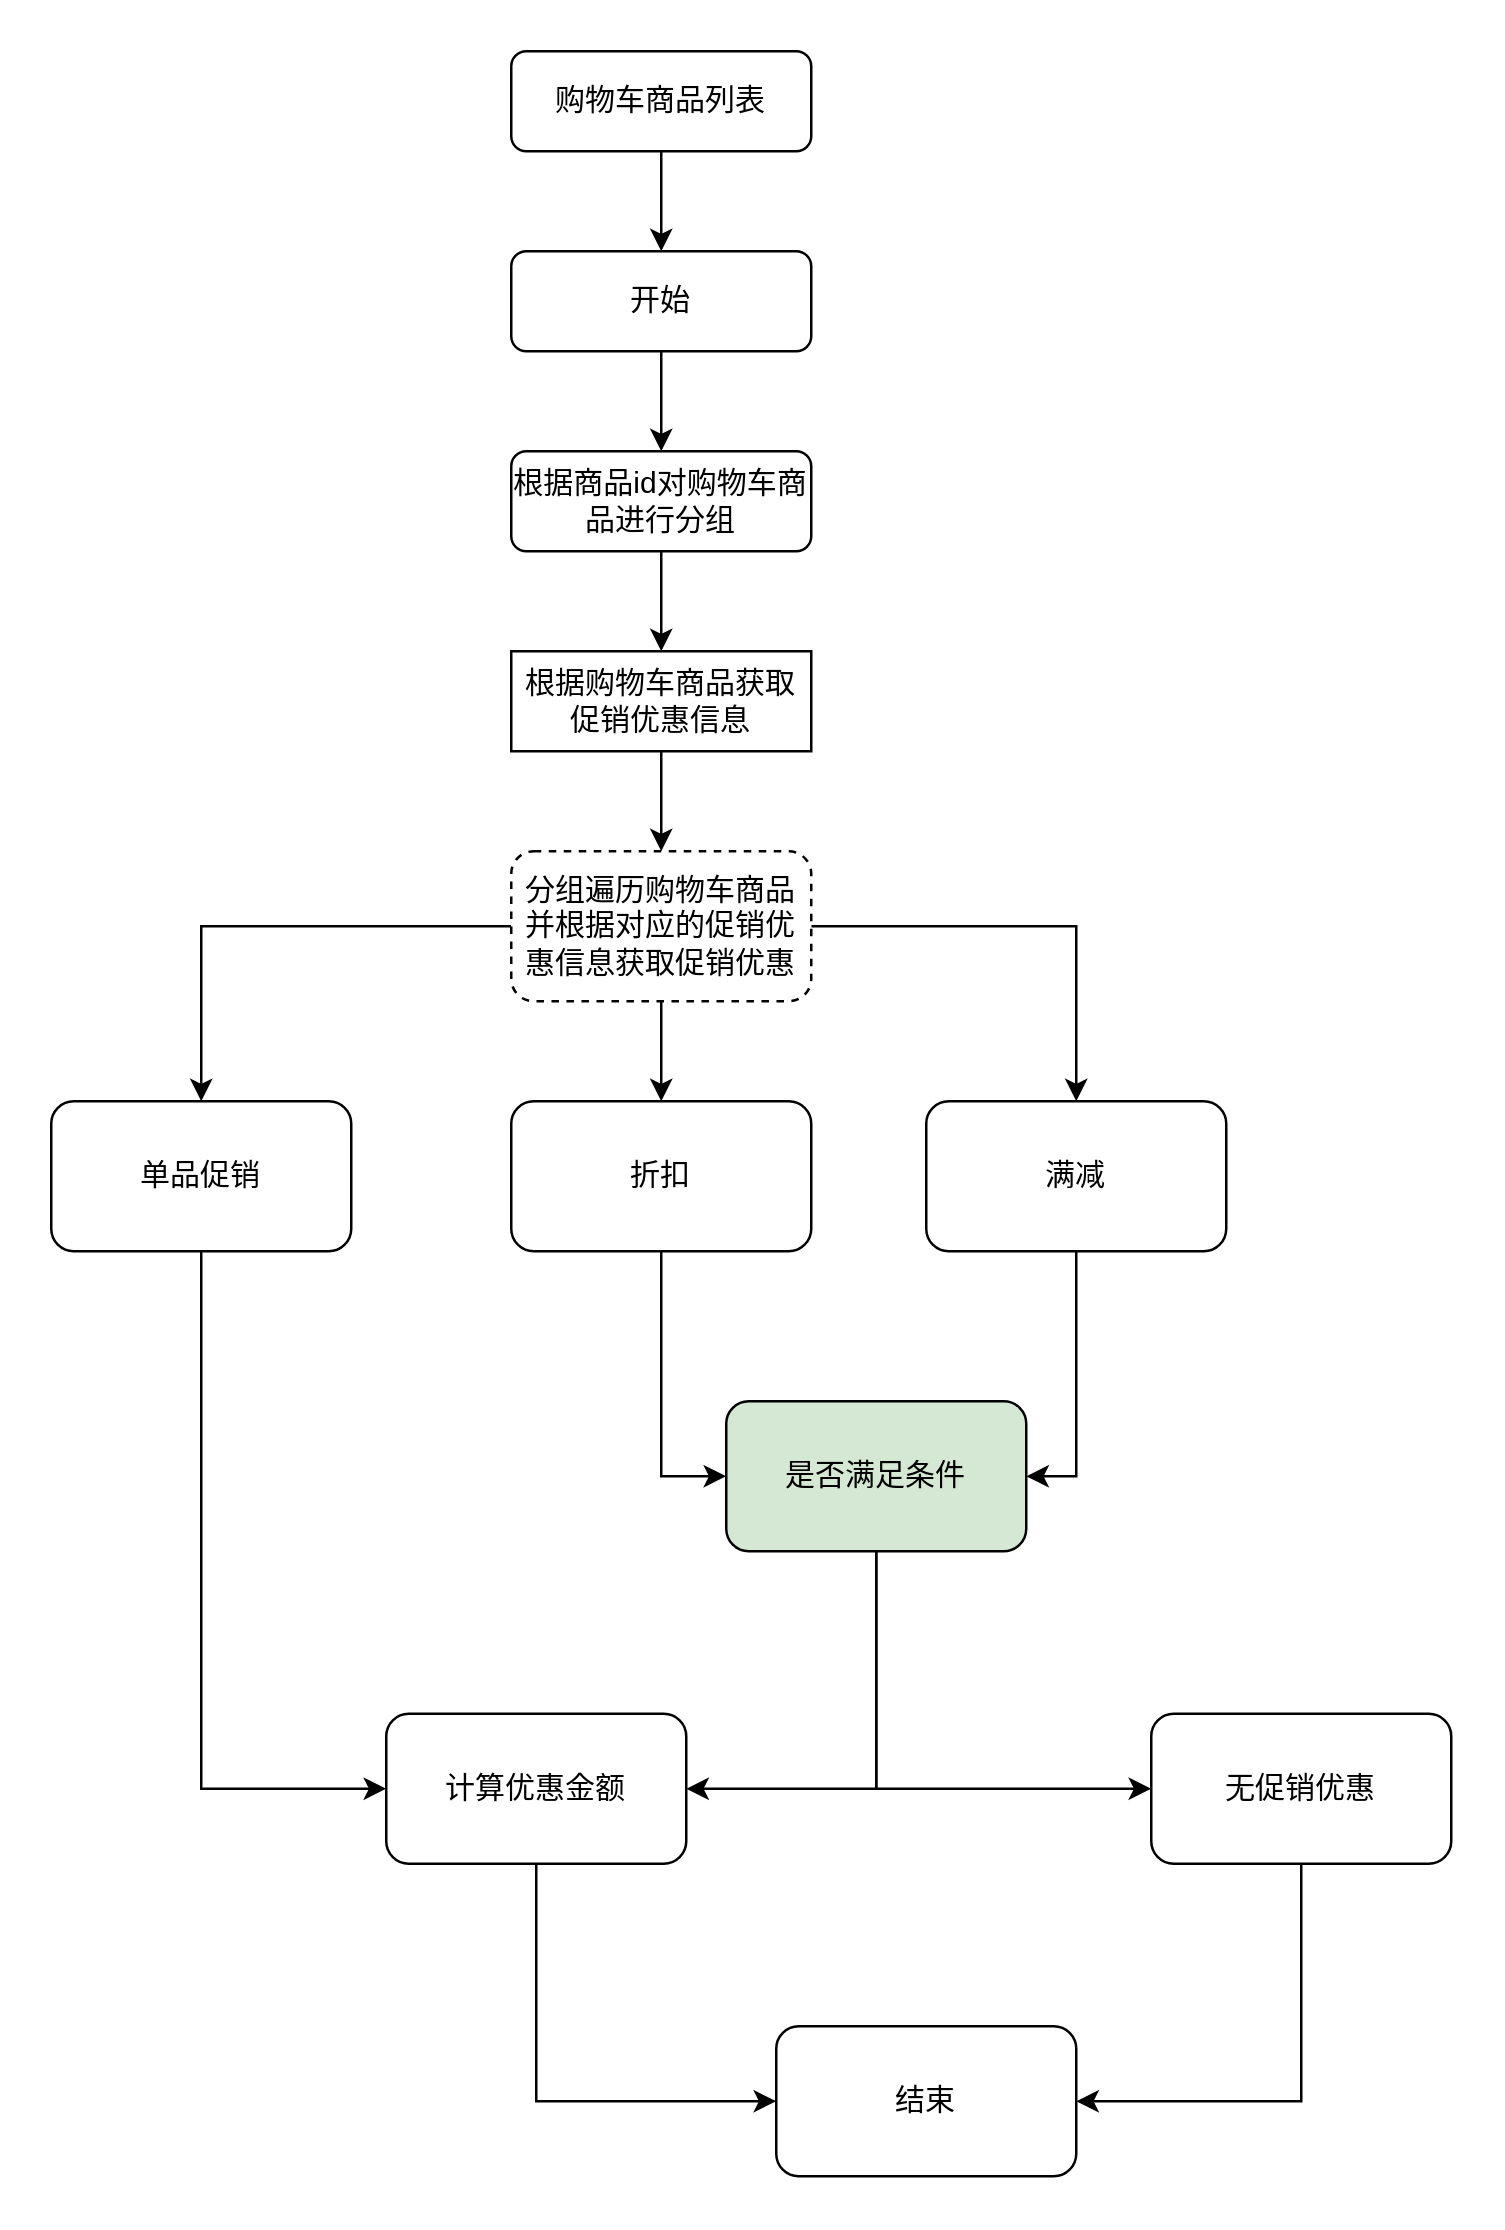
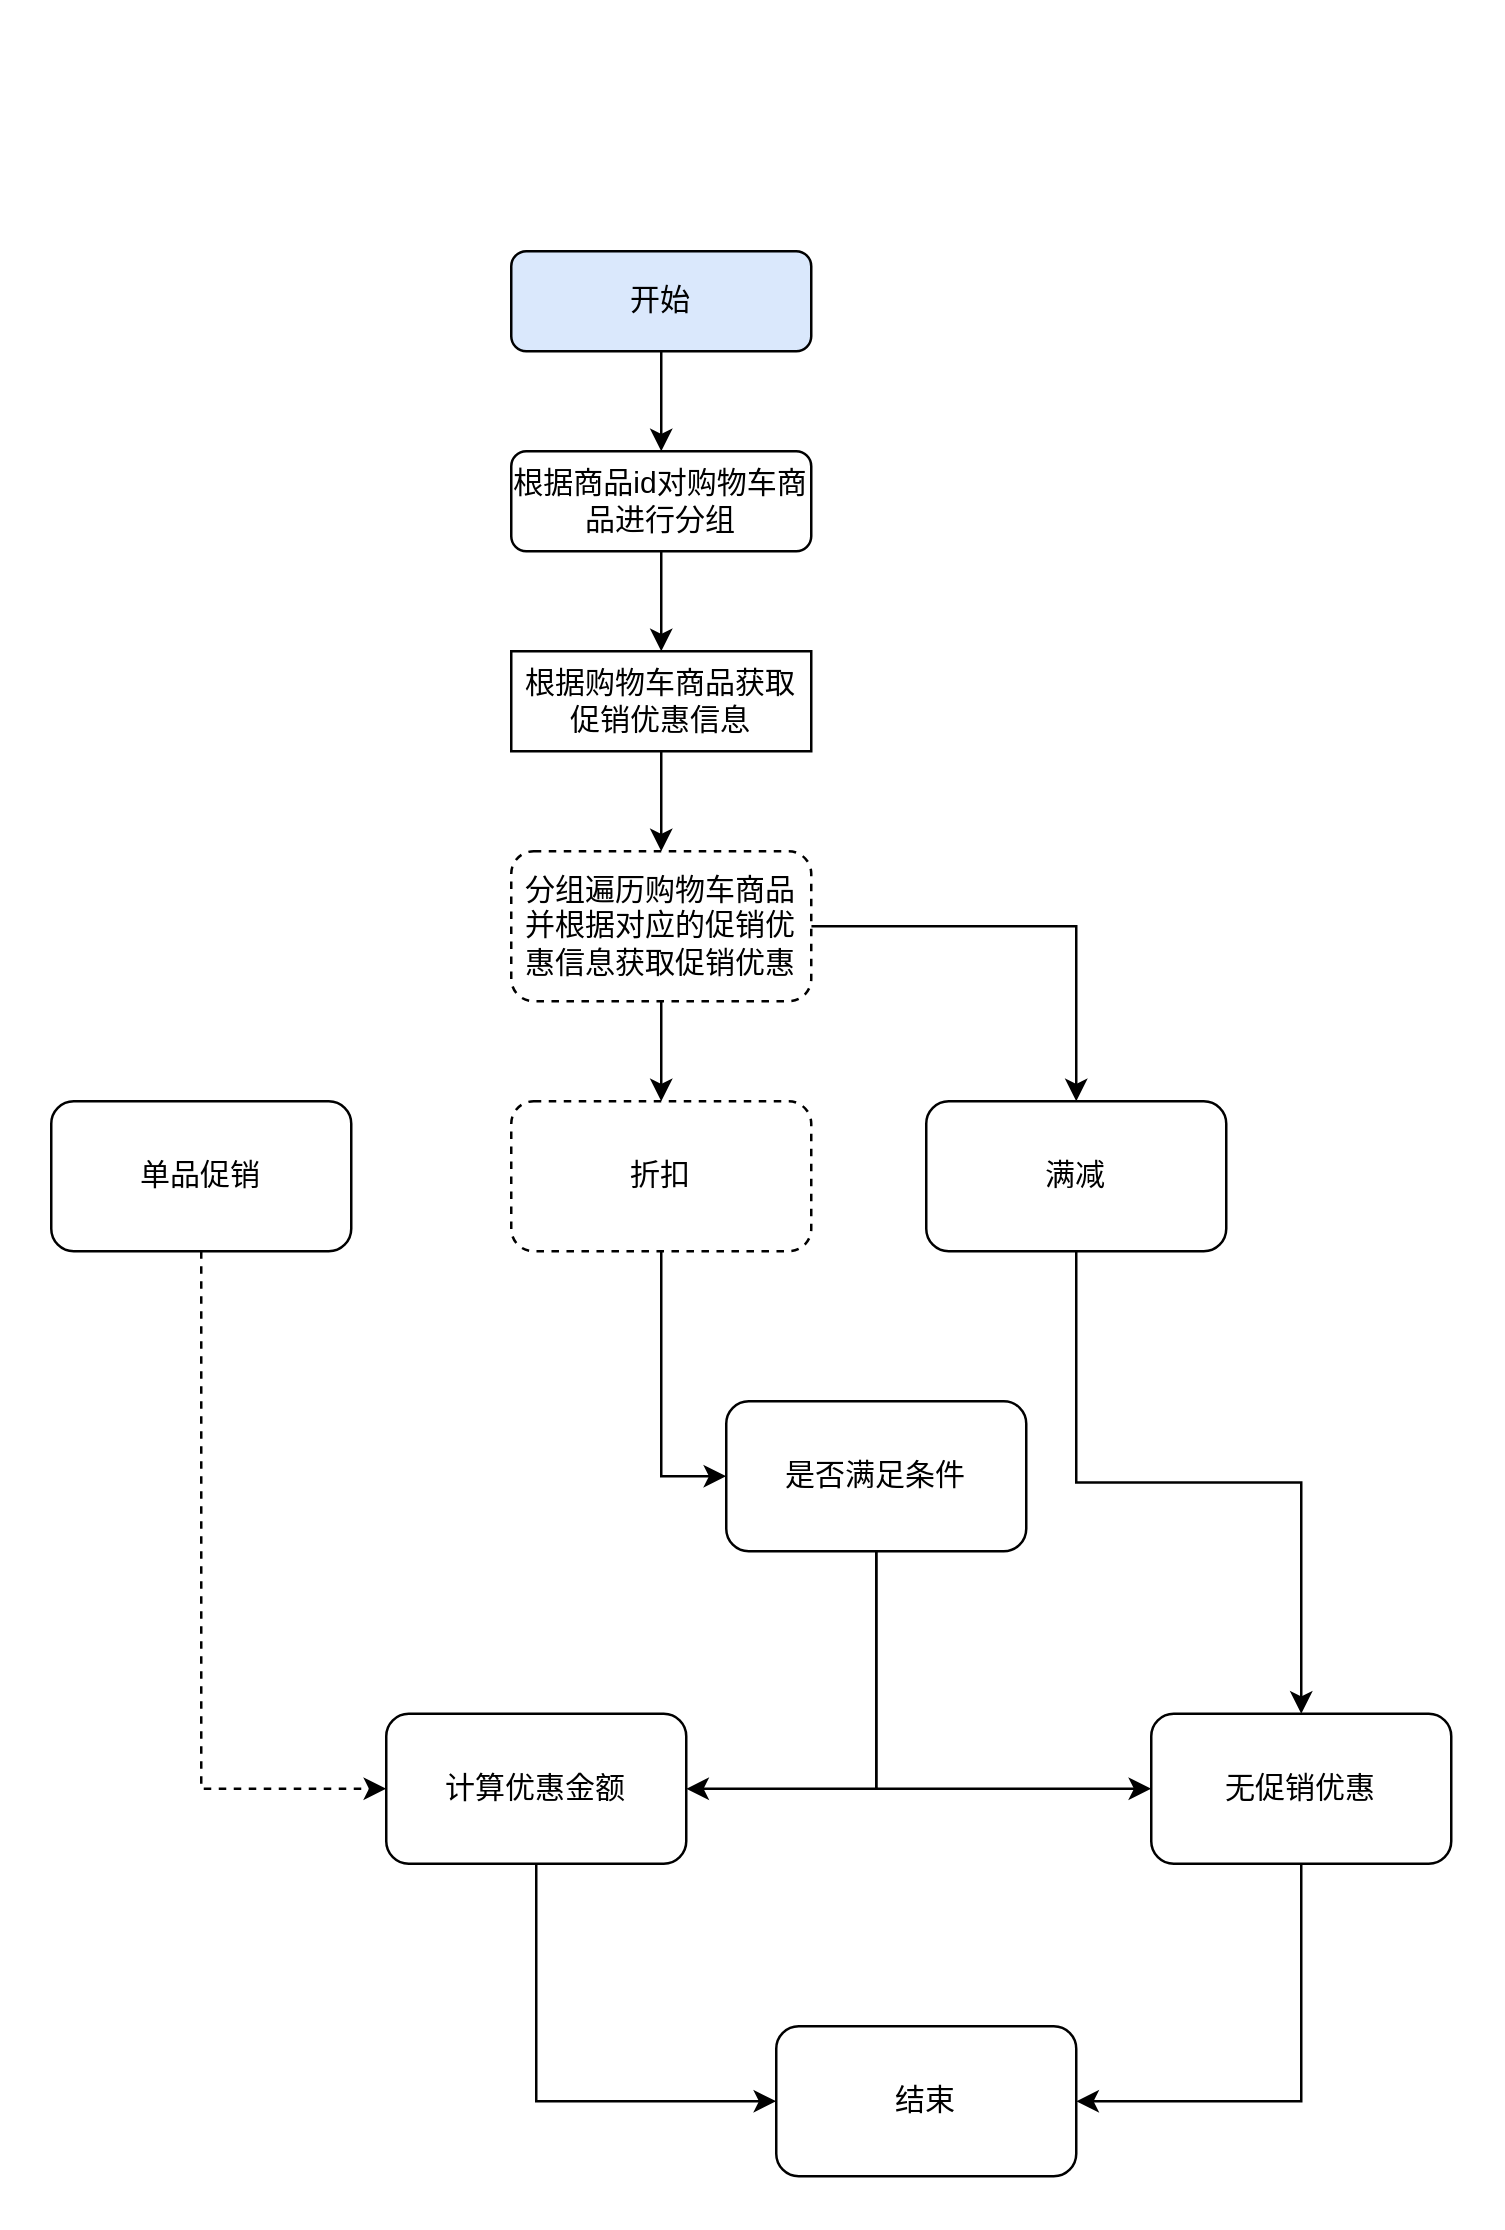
node "购物车商品列表": removed
edge "购物车商品列表" -> "开始": removed
node "开始": fillcolor #ffffff -> #dae8fc
edge "分组遍历购物车商品并根据对应的促销优惠信息获取促销优惠" -> "单品促销": removed
node "折扣": style solid -> dashed
node "是否满足条件": fillcolor #d5e8d4 -> #ffffff
edge "满减" -> "是否满足条件": now "满减" -> "无促销优惠"
edge "单品促销" -> "计算优惠金额": style solid -> dashed
